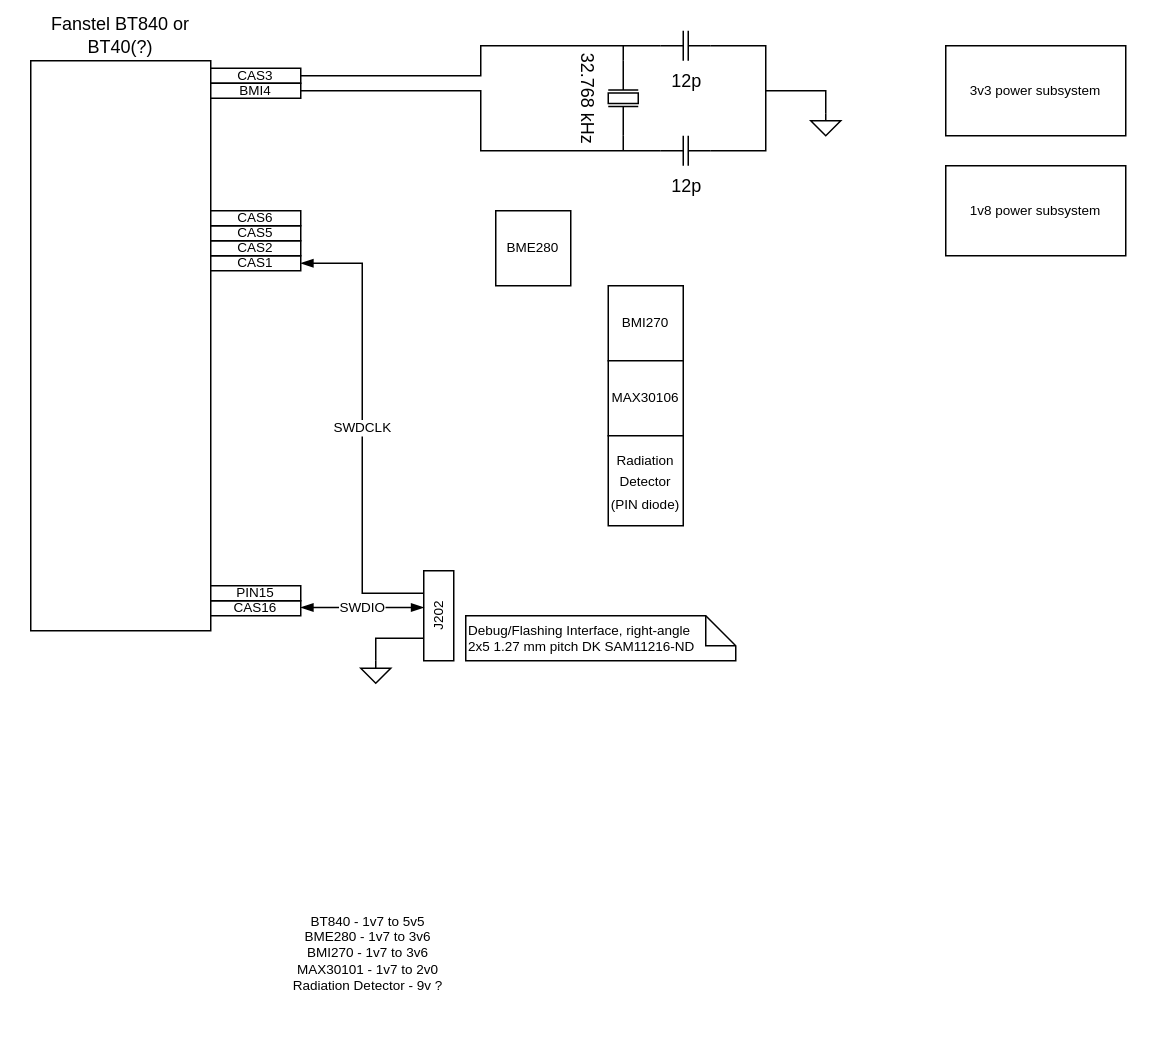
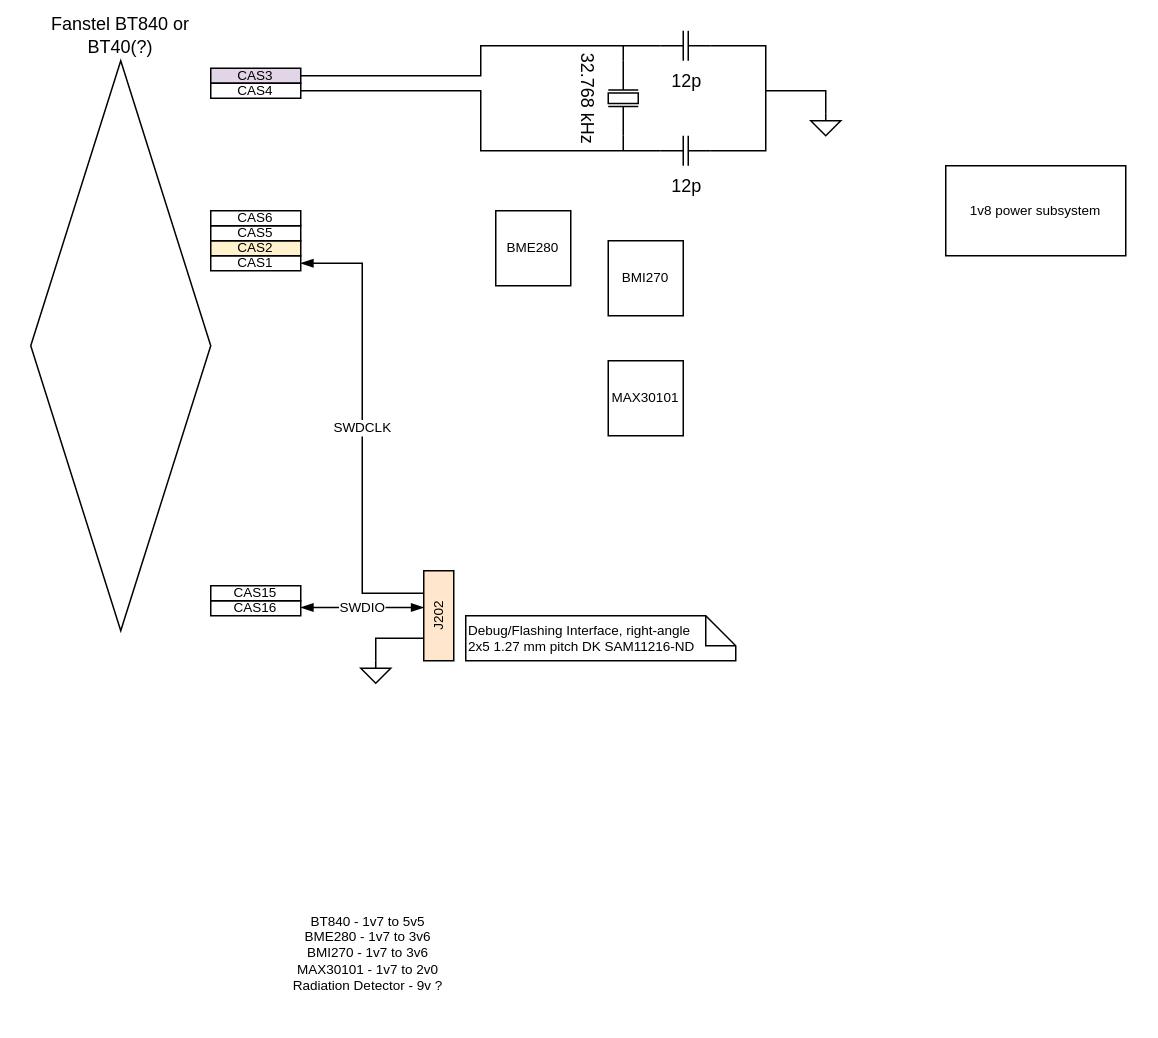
node "CAS3": fillcolor #ffffff -> #e1d5e7
node "BMI4": label "BMI4" -> "CAS4"
node "3v3 power subsystem": removed
node "CAS2": fillcolor #ffffff -> #fff2cc
node "BMI270": moved (646, 323) -> (646, 278)
node "Fanstel BT840 or BT40(?)": shape rectangle -> diamond
node "MAX30106": label "MAX30106" -> "MAX30101"
node "Radiation Detector (PIN diode)": removed
node "PIN15": label "PIN15" -> "CAS15"
node "J202": fillcolor #ffffff -> #ffe6cc
